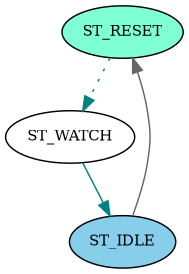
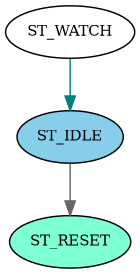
edge "ST_RESET" -> "ST_WATCH": removed
